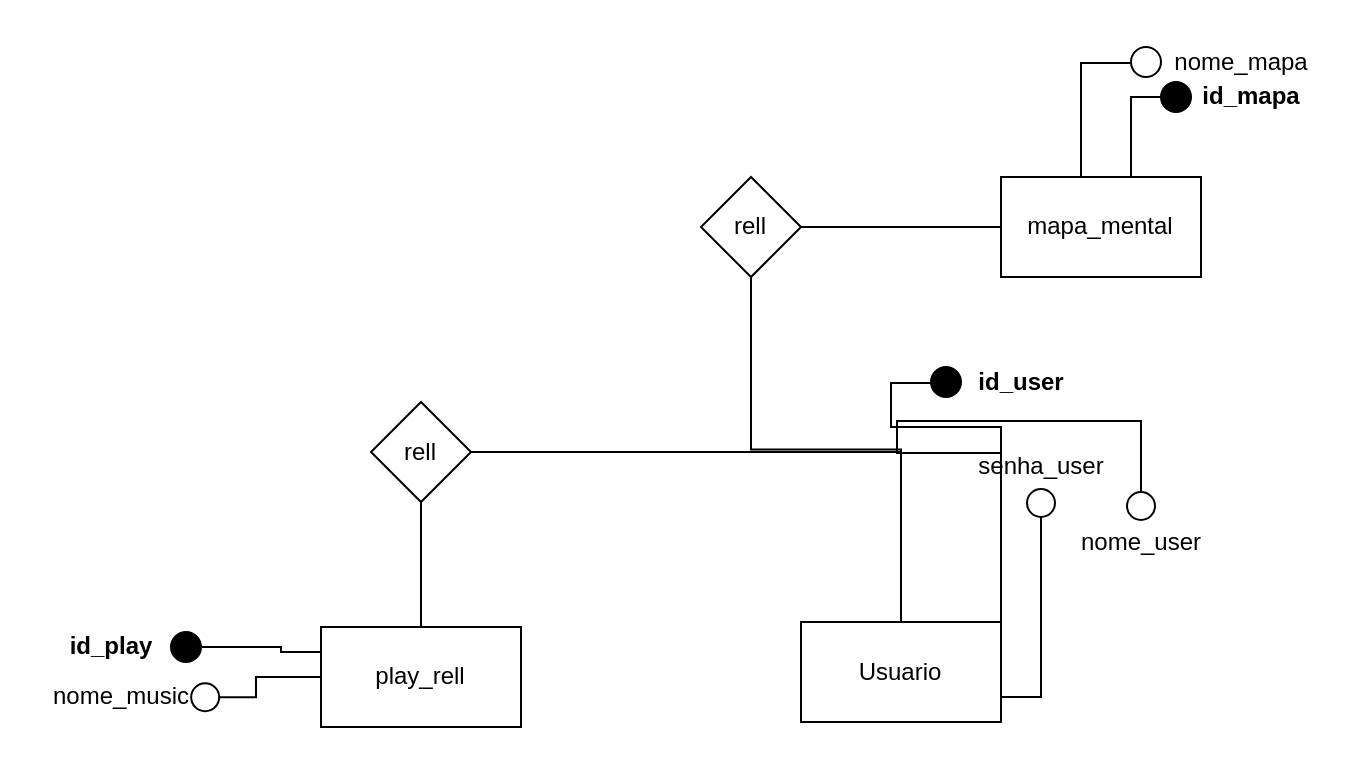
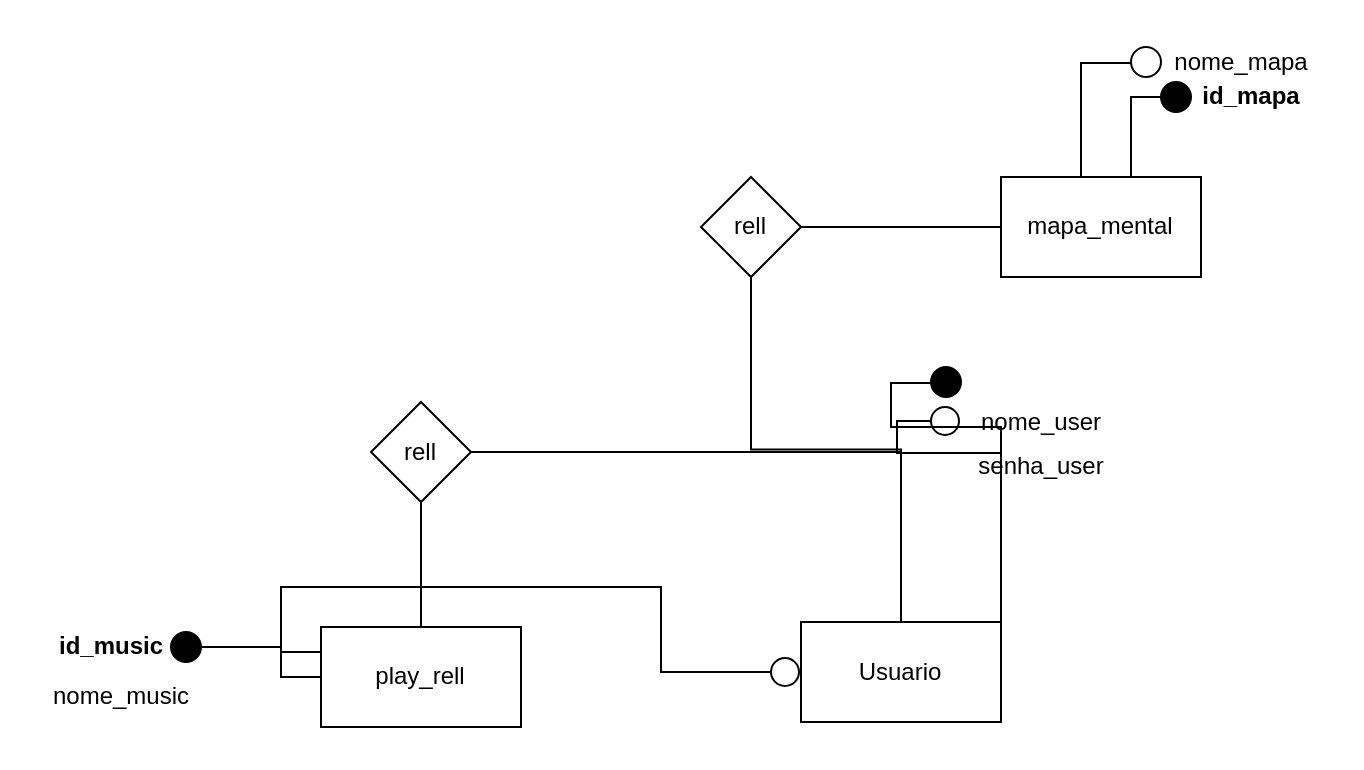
node "id_user": removed
node "nome_user": moved (1141, 542) -> (1041, 422)
edge "Usuario" -> "senha_user": removed
node "id_play": label "id_play" -> "id_music"
edge "play_rell" -> "nome_music": now "play_rell" -> "Usuario"
